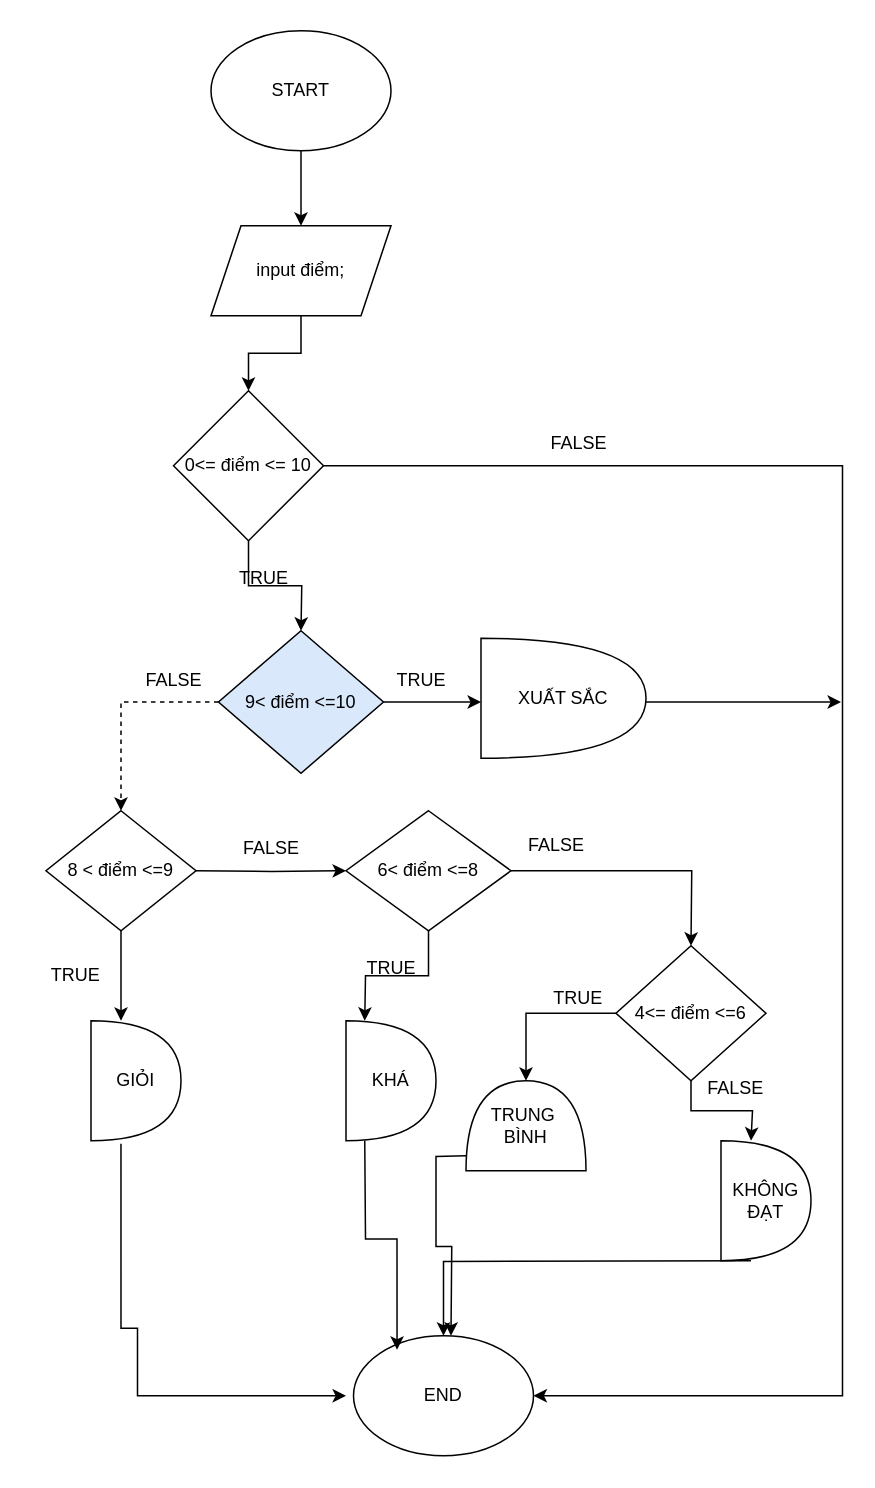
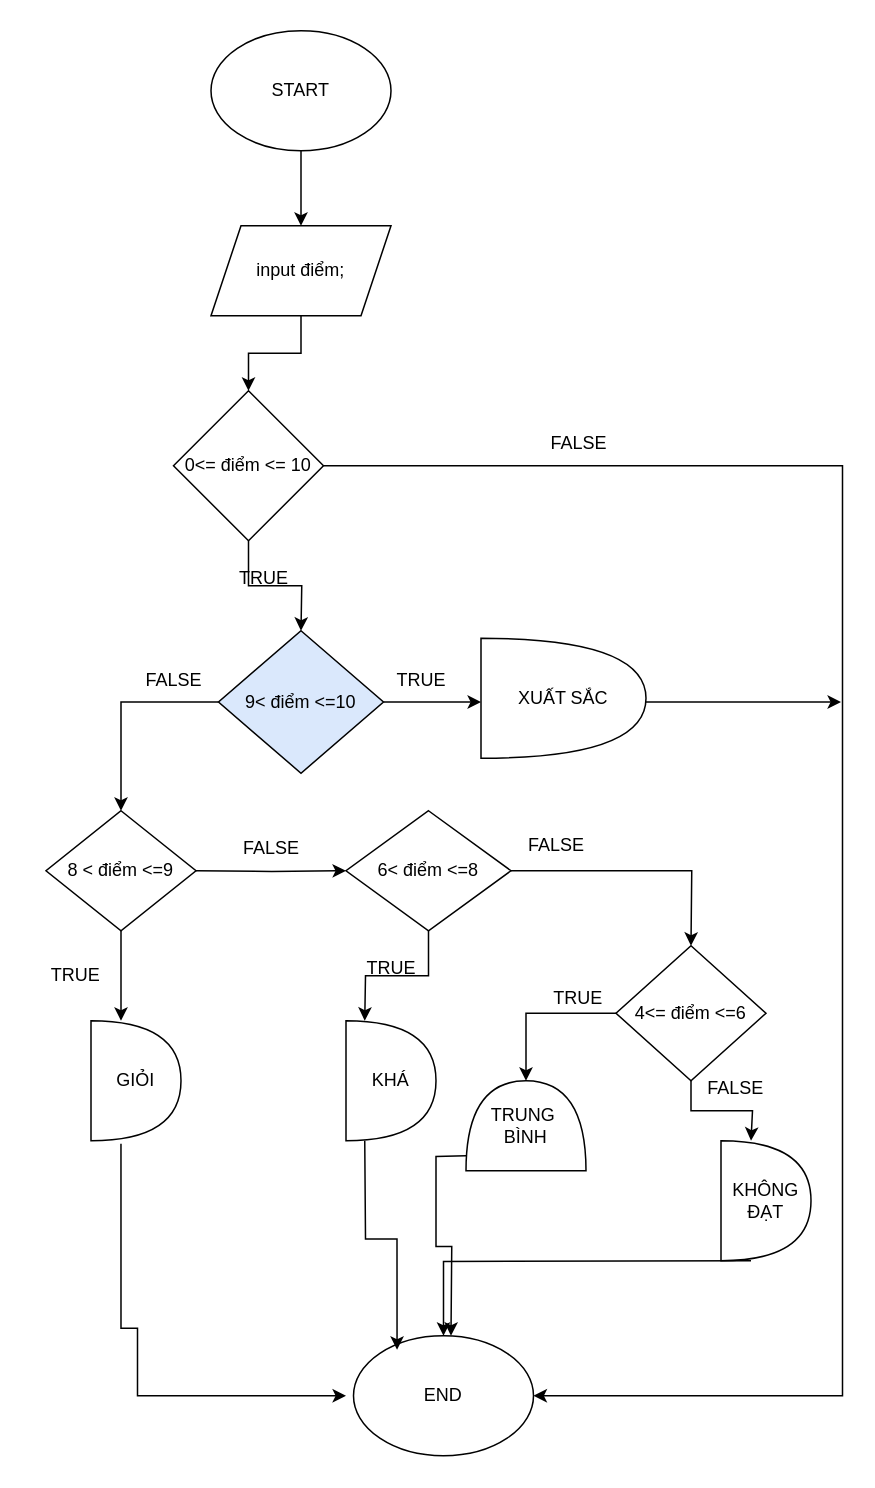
edge "9< điểm <=10" -> "8 < điểm <=9": style dashed -> solid
